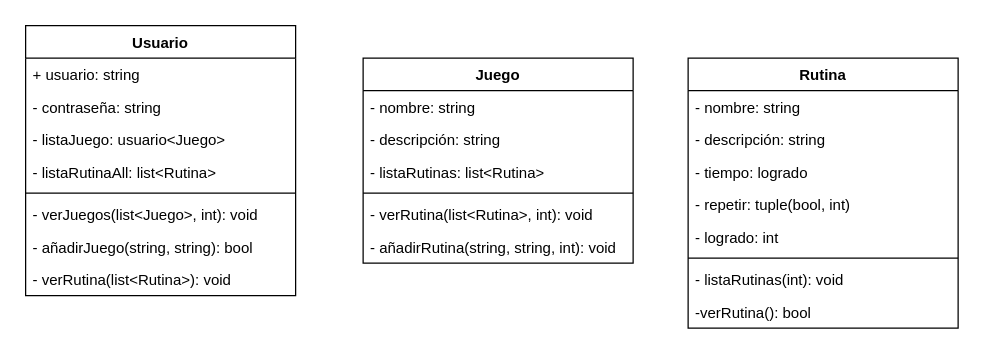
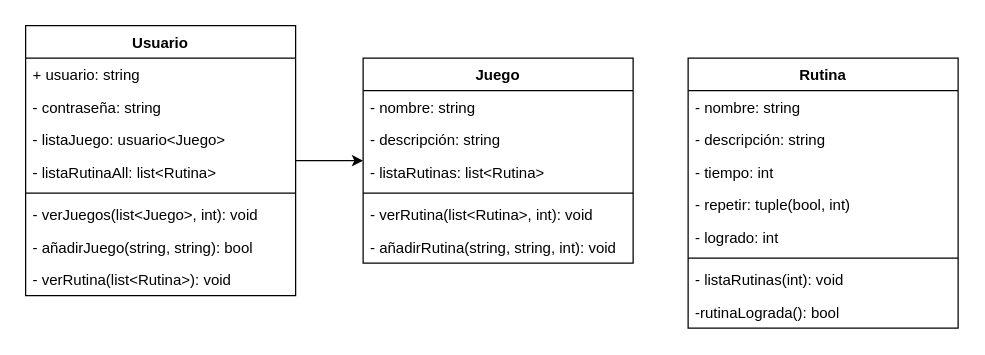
edge "Usuario" -> "Juego": added
node "- tiempo: logrado": label "- tiempo: logrado" -> "- tiempo: int"
node "-verRutina(): bool": label "-verRutina(): bool" -> "-rutinaLograda(): bool"
